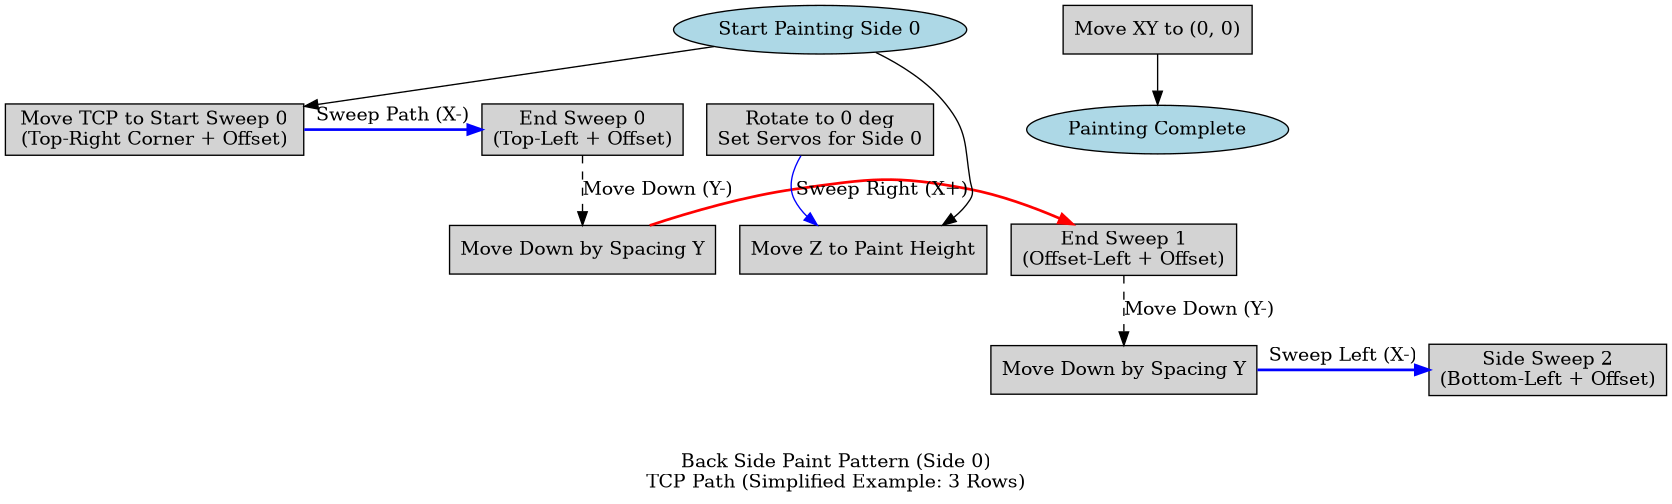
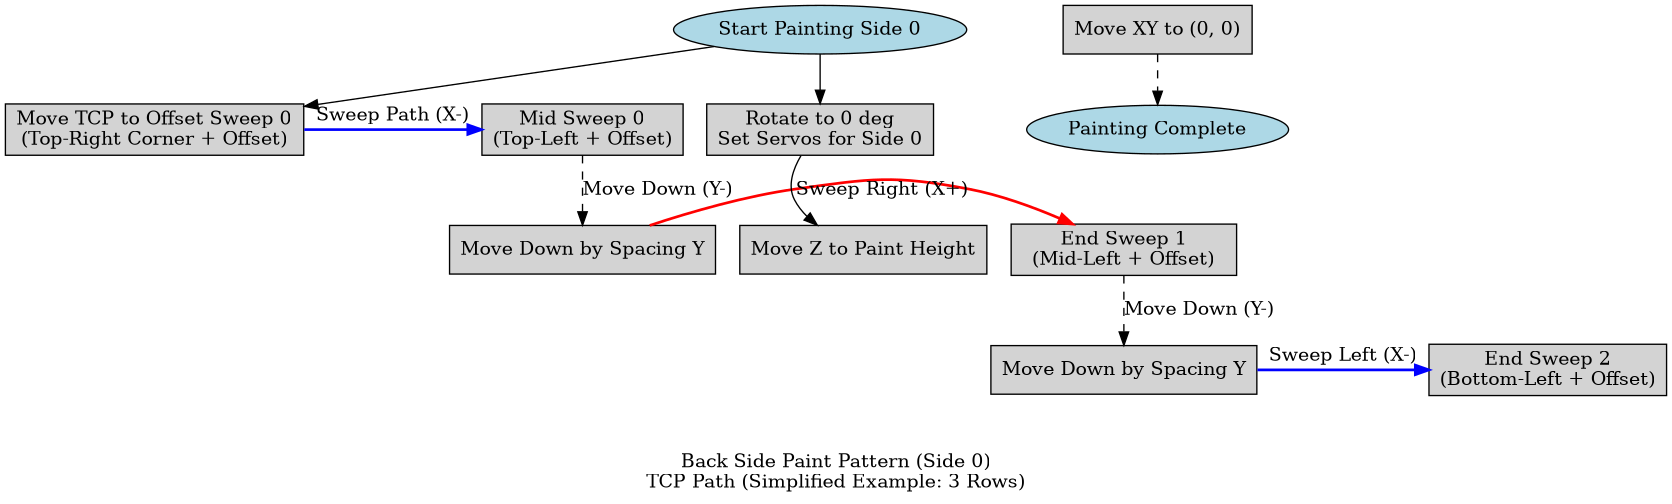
edge "Move XY to (0, 0)" -> "Painting Complete": style solid -> dashed
edge "Start Painting Side 0" -> "Move Z to Paint Height": now "Start Painting Side 0" -> "Rotate to 0 deg Set Servos for Side 0"
node "Move TCP to Start Sweep 0 (Top-Right Corner + Offset)": label "Move TCP to Start Sweep 0 (Top-Right Corner + Offset)" -> "Move TCP to Offset Sweep 0 (Top-Right Corner + Offset)"
node "End Sweep 0 (Top-Left + Offset)": label "End Sweep 0 (Top-Left + Offset)" -> "Mid Sweep 0 (Top-Left + Offset)"
edge "Rotate to 0 deg Set Servos for Side 0" -> "Move Z to Paint Height": color blue -> black
node "End Sweep 1 (Offset-Left + Offset)": label "End Sweep 1 (Offset-Left + Offset)" -> "End Sweep 1 (Mid-Left + Offset)"
node "Side Sweep 2 (Bottom-Left + Offset)": label "Side Sweep 2 (Bottom-Left + Offset)" -> "End Sweep 2 (Bottom-Left + Offset)"
